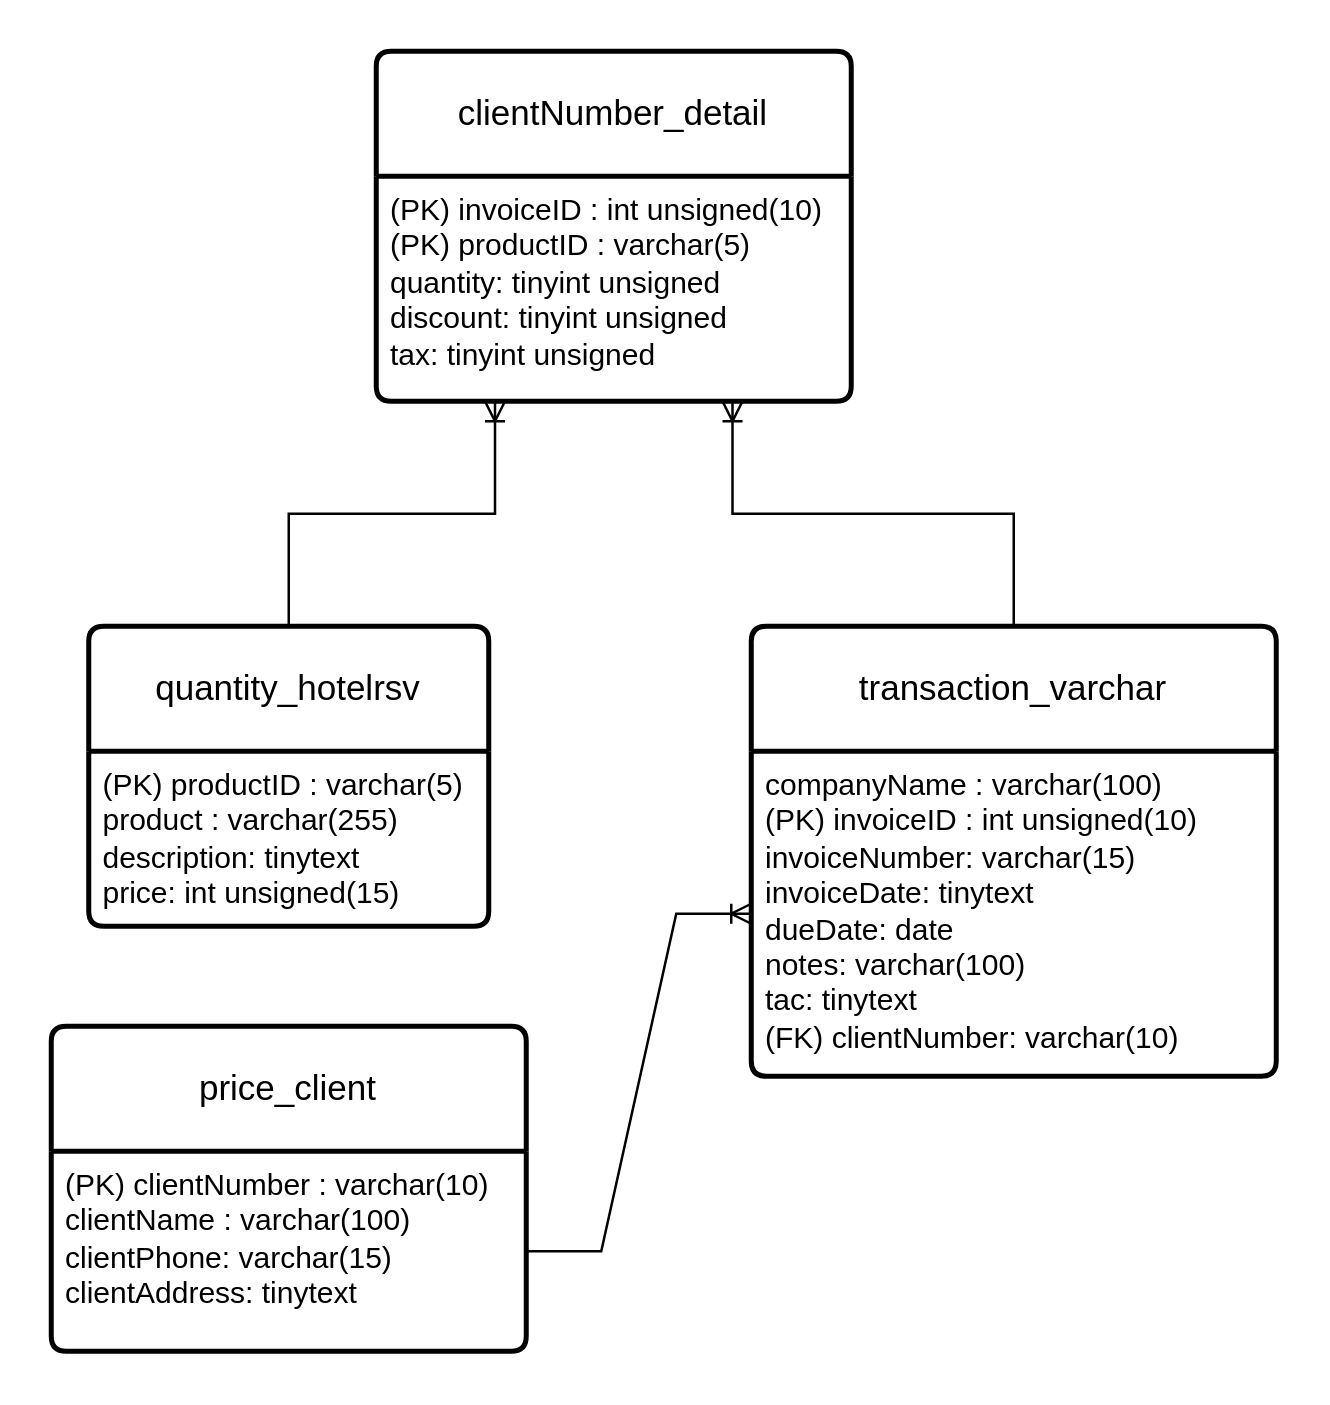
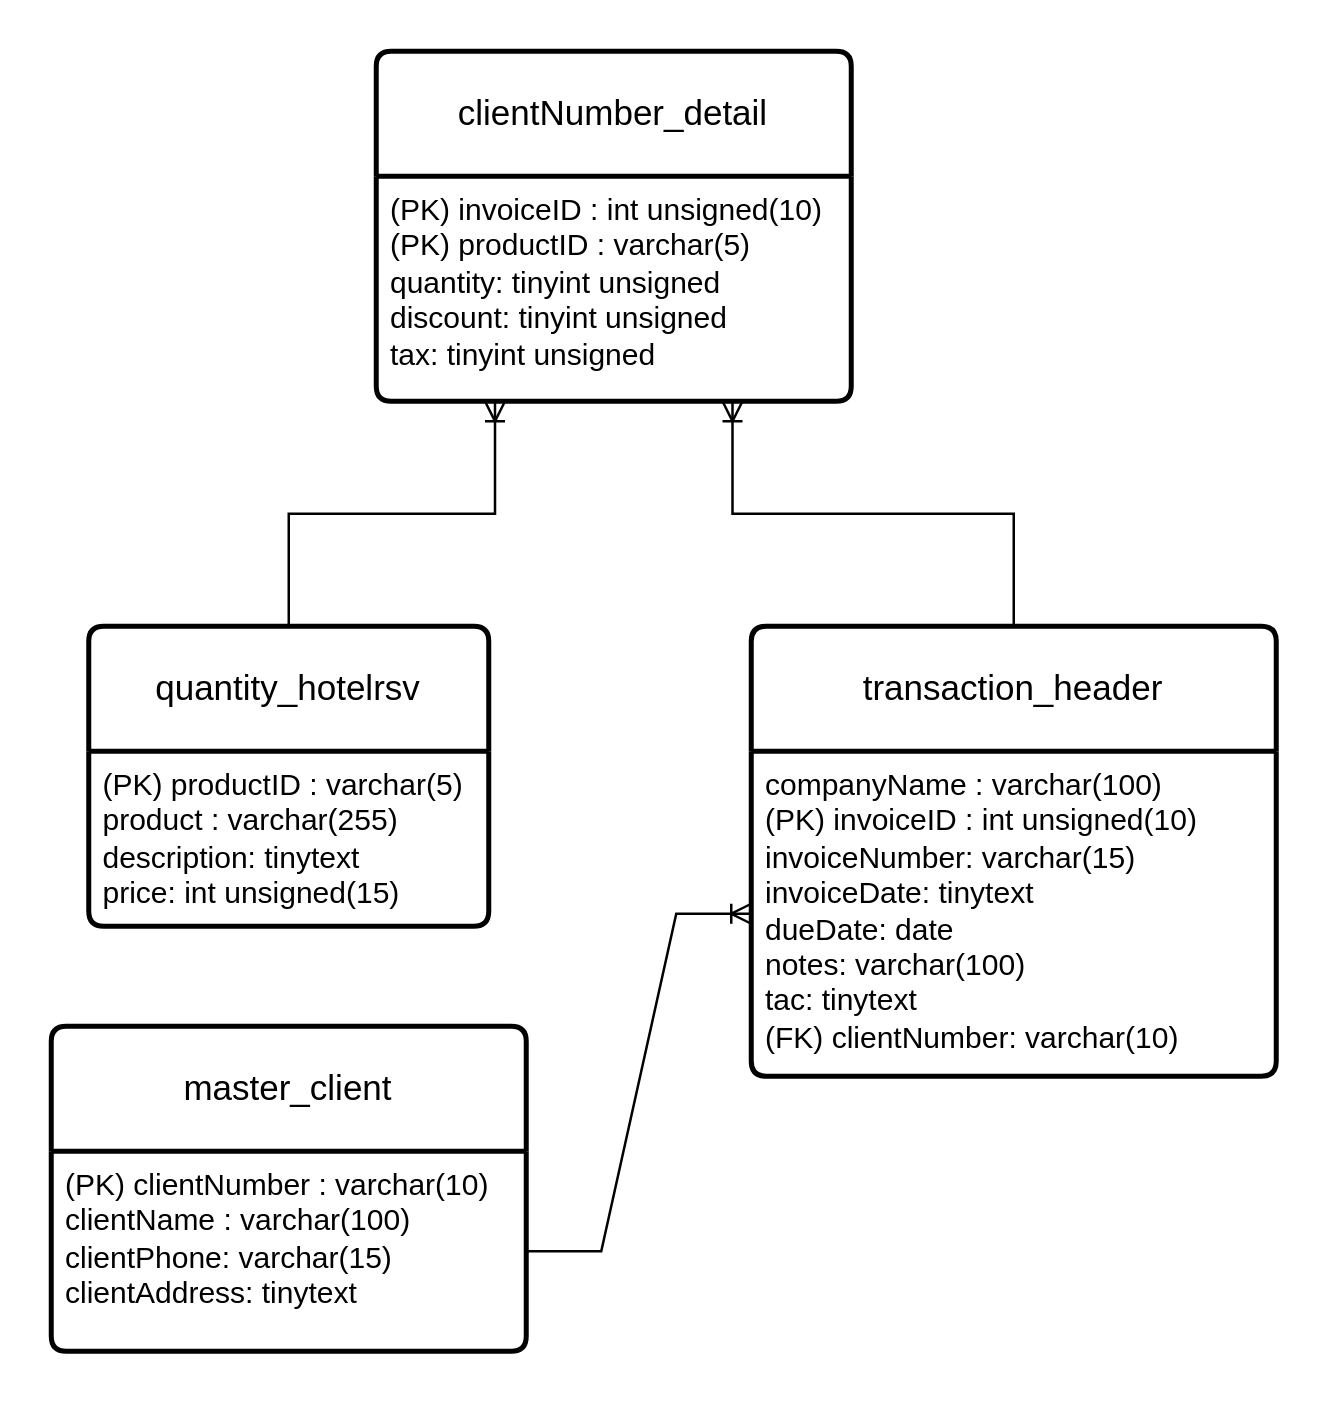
node "transaction_varchar": label "transaction_varchar" -> "transaction_header"
node "price_client": label "price_client" -> "master_client"
